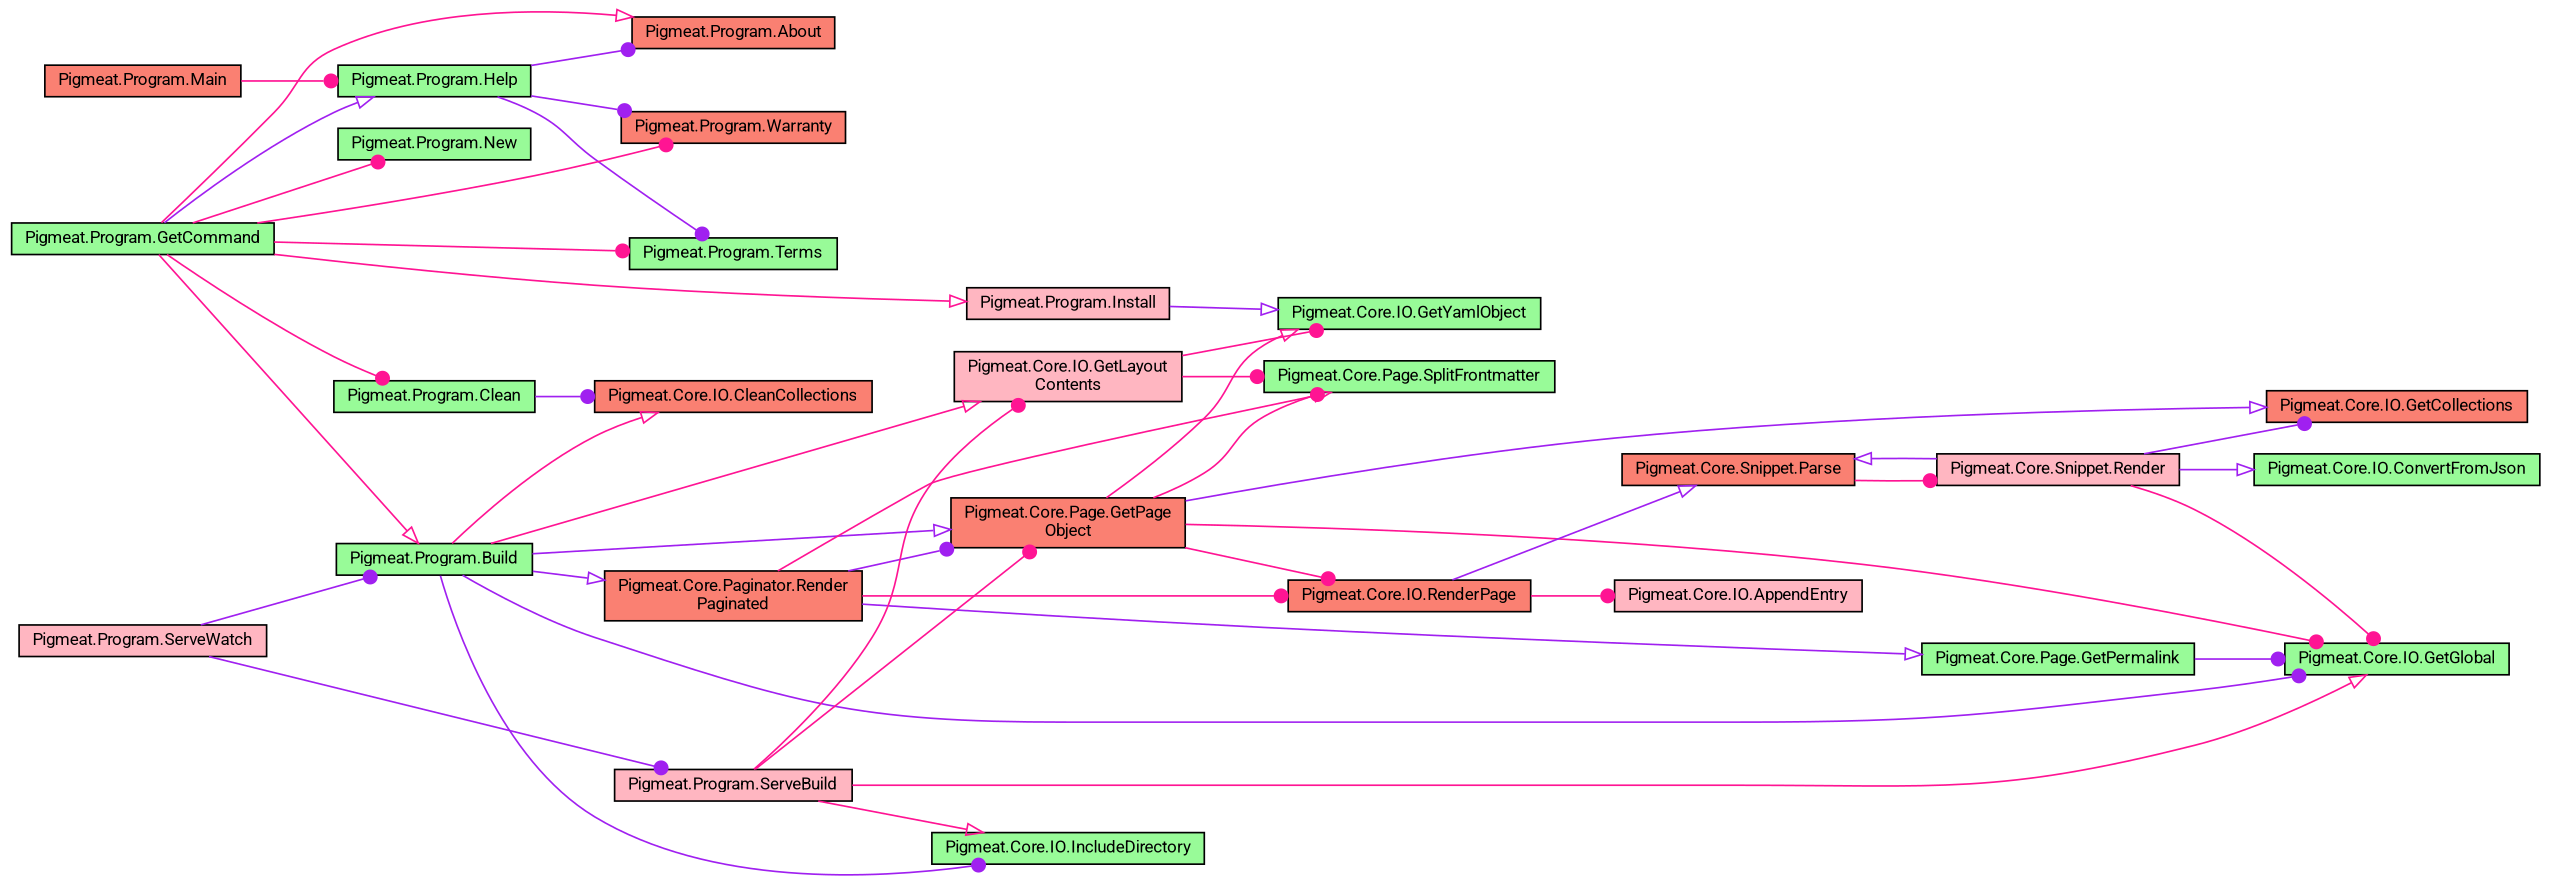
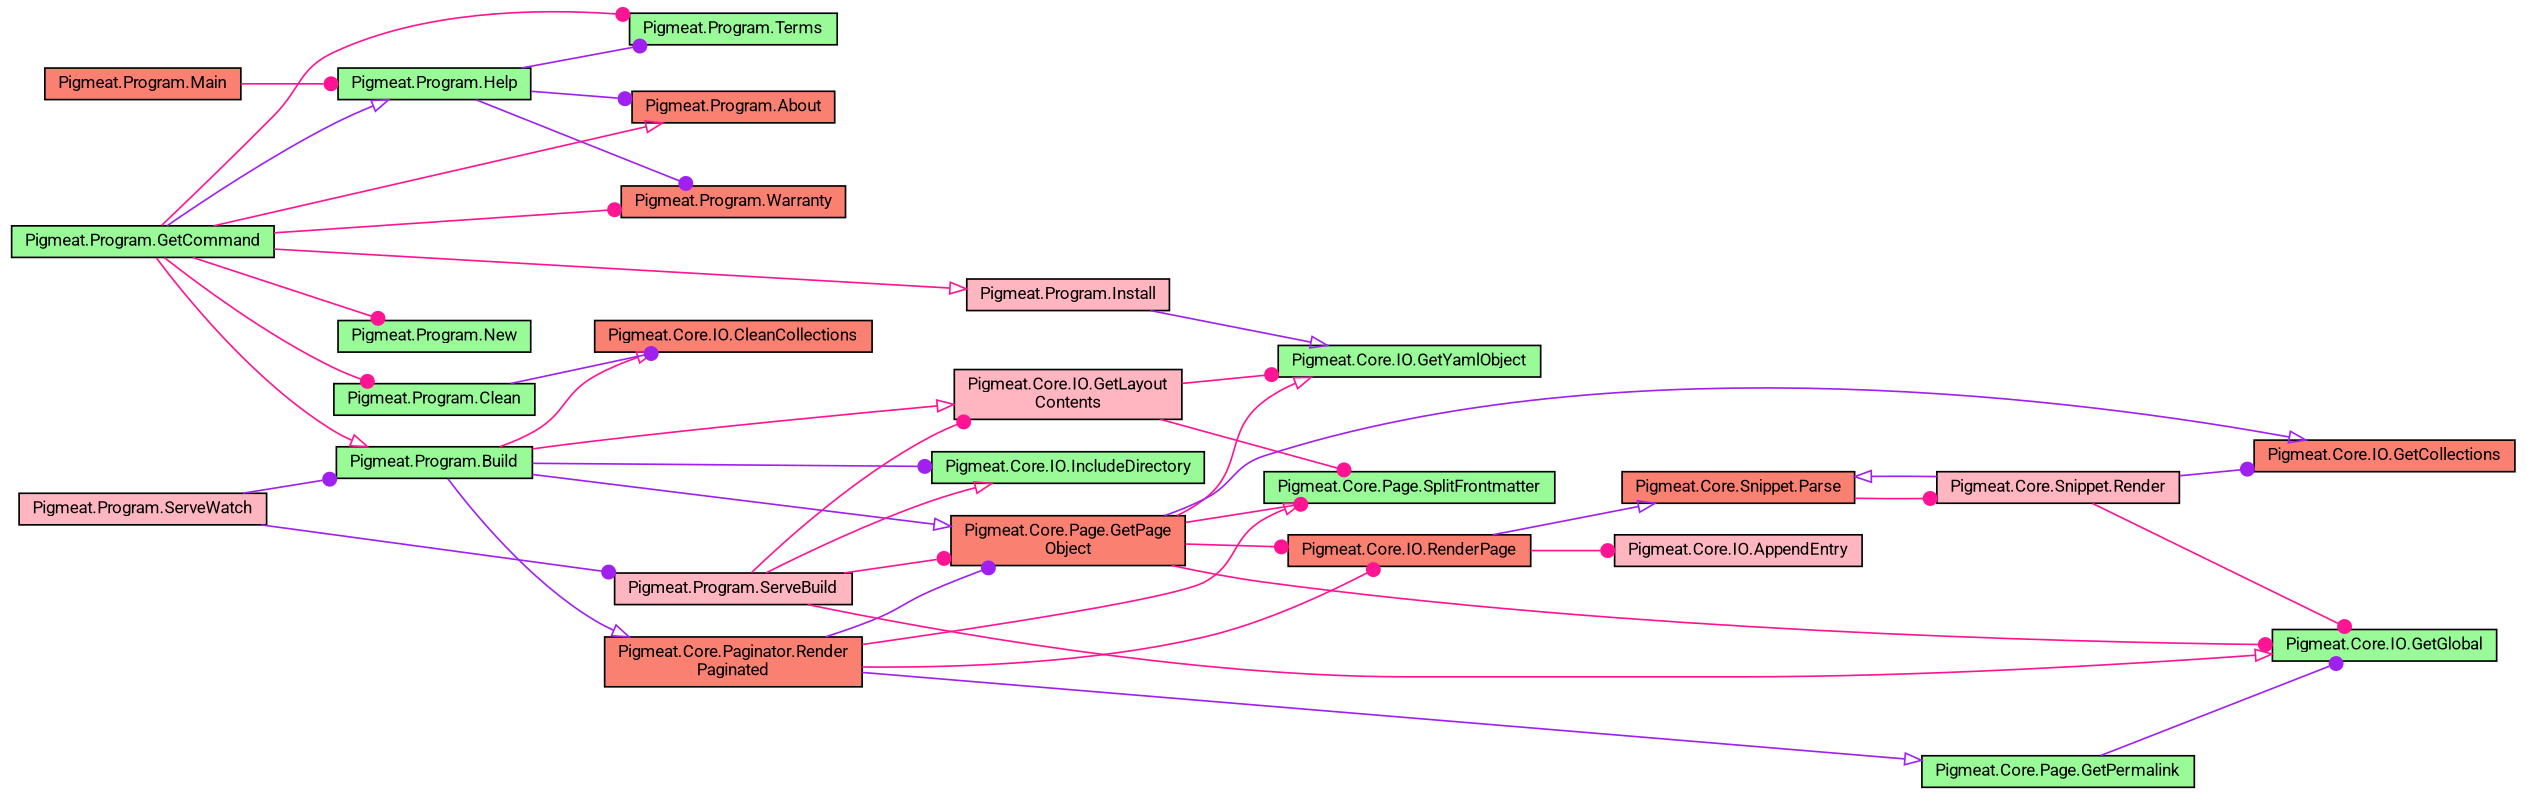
node "Pigmeat.Core.IO.ConvertFromJson": removed
edge "Pigmeat.Program.Build" -> "Pigmeat.Core.IO.GetGlobal": removed
